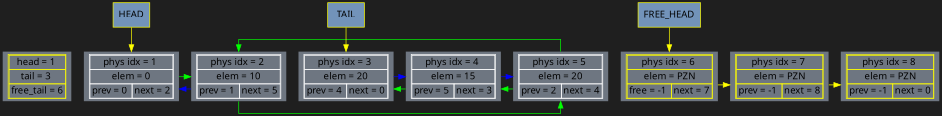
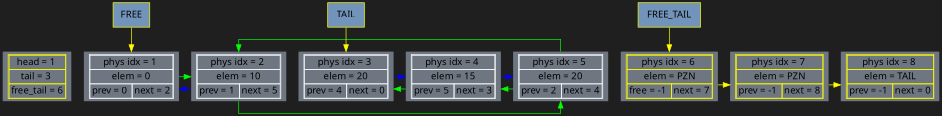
node "HEAD": label "HEAD" -> "FREE"
node "FREE_HEAD": label "FREE_HEAD" -> "FREE_TAIL"
node "phys idx = 8": text "elem = PZN" -> "elem = TAIL"
